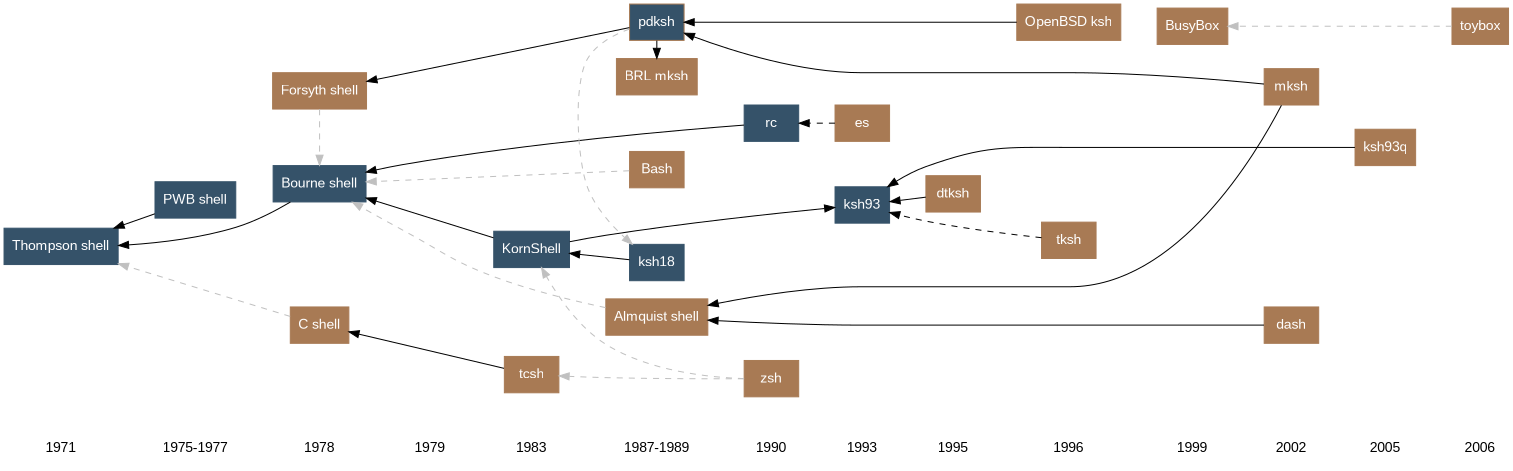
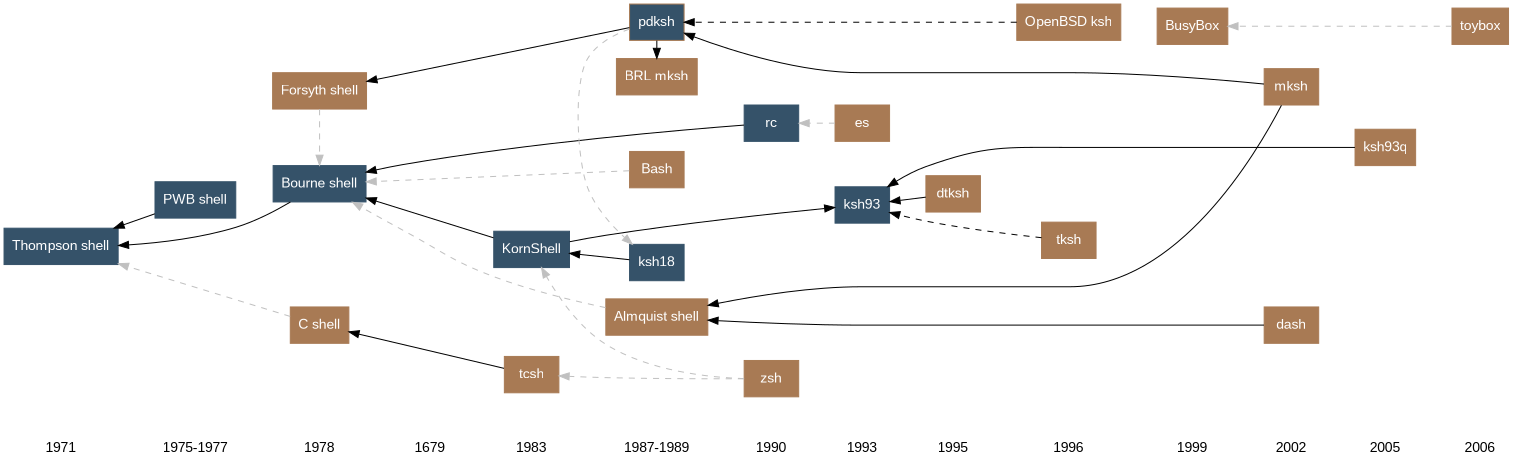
edge "OpenBSD ksh" -> "pdksh": style solid -> dashed
edge "es" -> "rc": color black -> grey
node "1979": label "1979" -> "1679"
